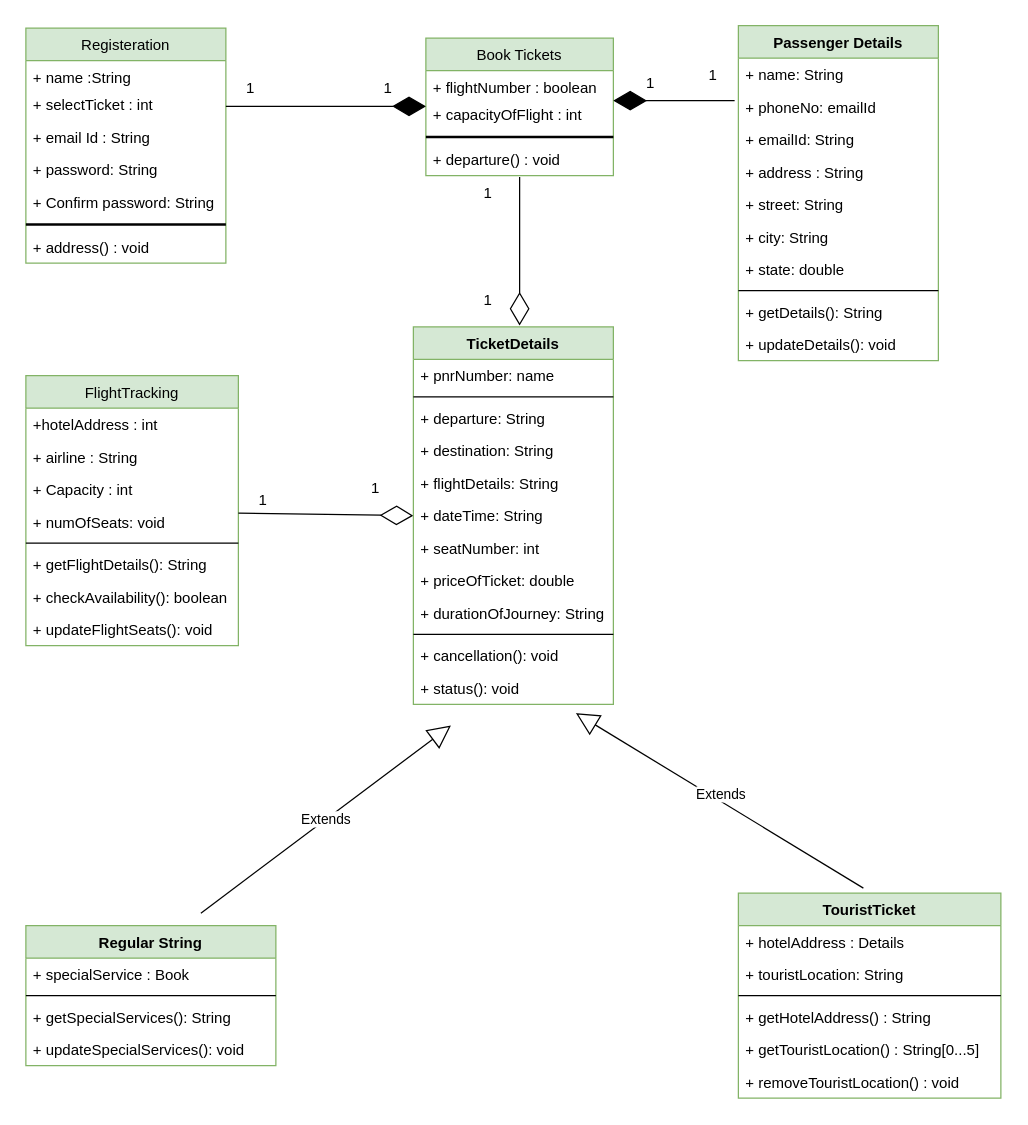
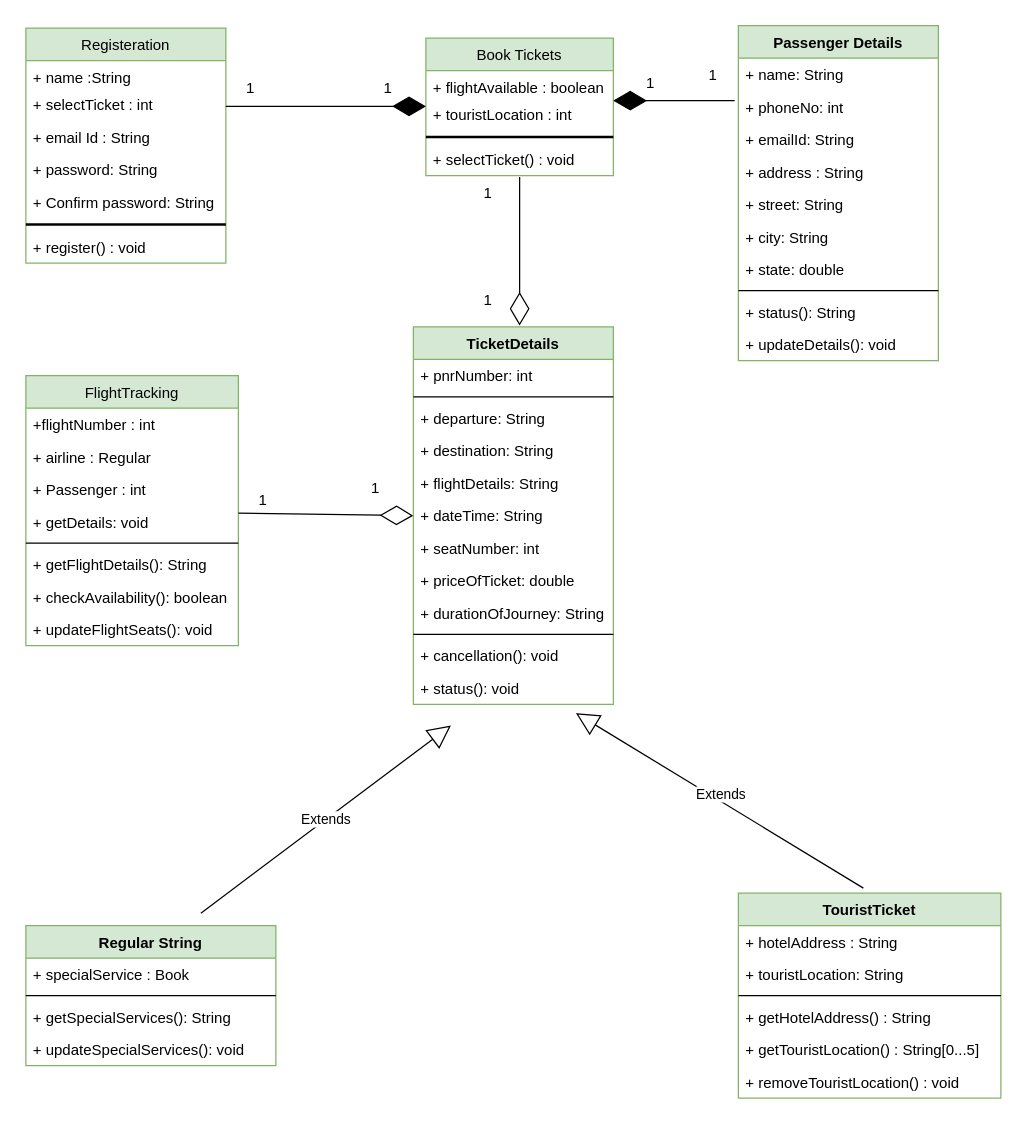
node "+ flightNumber : boolean": label "+ flightNumber : boolean" -> "+ flightAvailable : boolean"
node "+ phoneNo: emailId": label "+ phoneNo: emailId" -> "+ phoneNo: int"
node "+ capacityOfFlight : int": label "+ capacityOfFlight : int" -> "+ touristLocation : int"
node "+ departure() : void": label "+ departure() : void" -> "+ selectTicket() : void"
node "+ address() : void": label "+ address() : void" -> "+ register() : void"
node "+ getDetails(): String": label "+ getDetails(): String" -> "+ status(): String"
node "+ pnrNumber: name": label "+ pnrNumber: name" -> "+ pnrNumber: int"
node "+hotelAddress : int": label "+hotelAddress : int" -> "+flightNumber : int"
node "+ airline : String": label "+ airline : String" -> "+ airline : Regular"
node "+ Capacity : int": label "+ Capacity : int" -> "+ Passenger : int"
node "+ numOfSeats: void": label "+ numOfSeats: void" -> "+ getDetails: void"
node "+ hotelAddress : Details": label "+ hotelAddress : Details" -> "+ hotelAddress : String"
